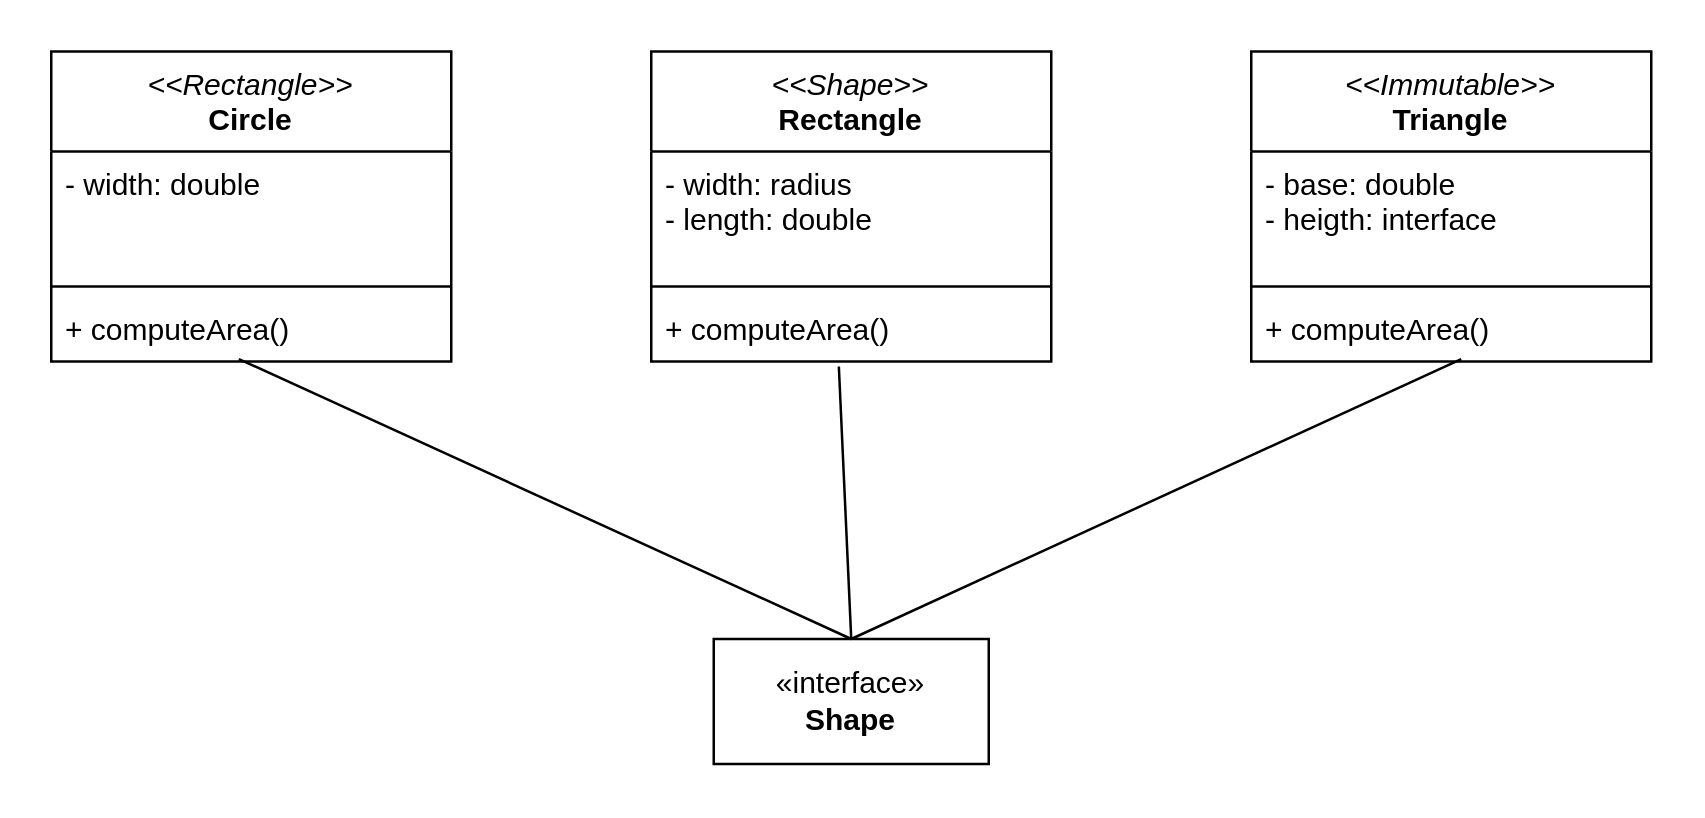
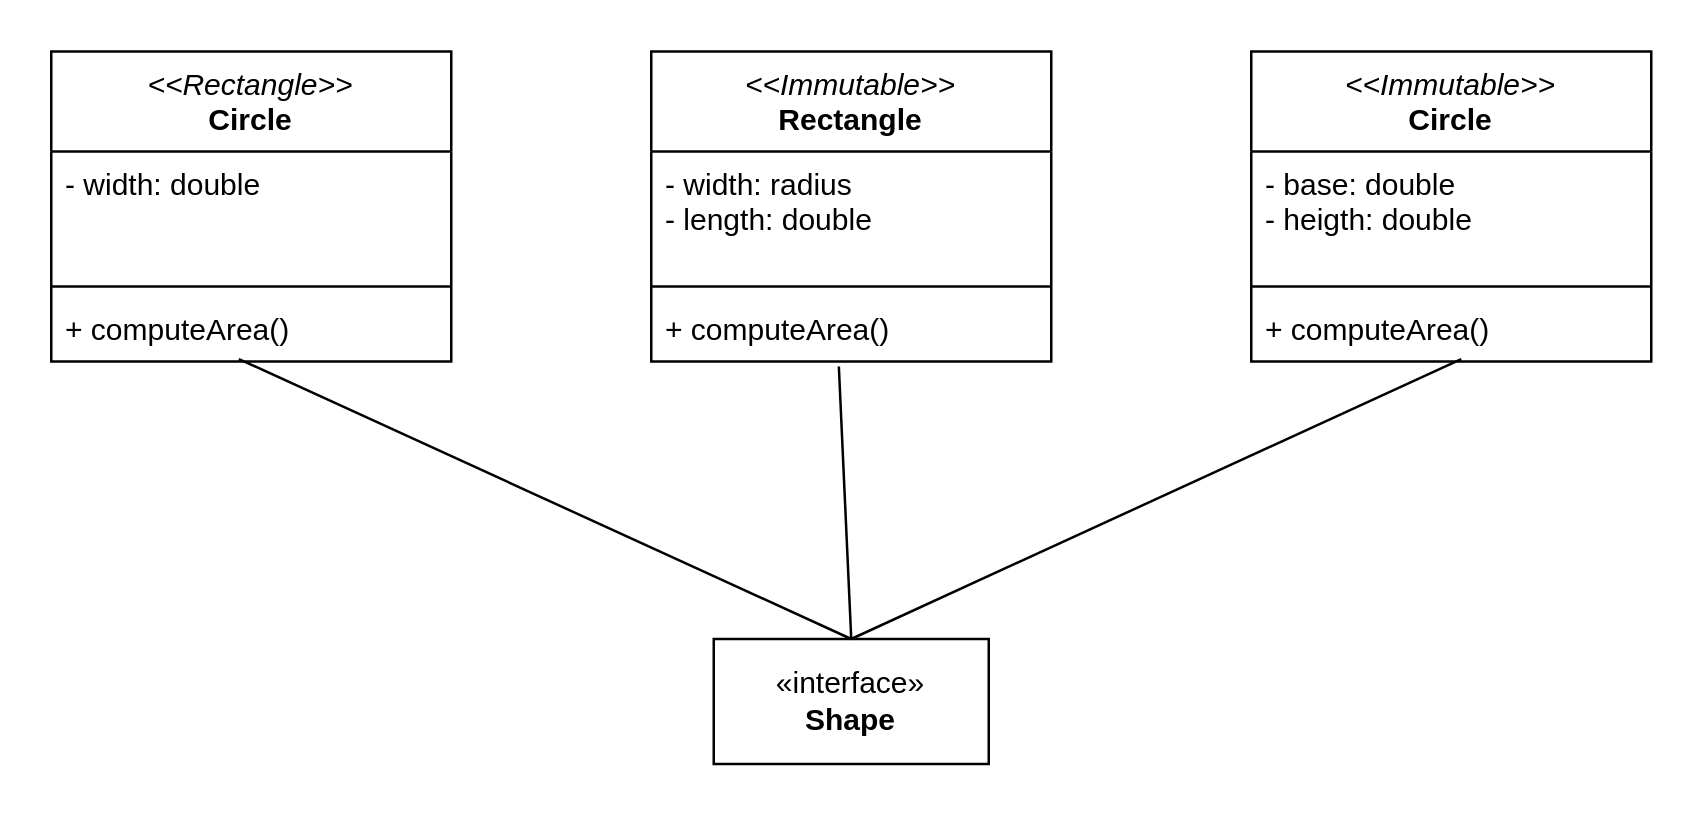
node "<<Shape>> Rectangle": label "<<Shape>> Rectangle" -> "<<Immutable>> Rectangle"
node "<<Immutable>> Triangle": label "<<Immutable>> Triangle" -> "<<Immutable>> Circle"
node "- base: double - heigth: interface": label "- base: double - heigth: interface" -> "- base: double - heigth: double"
